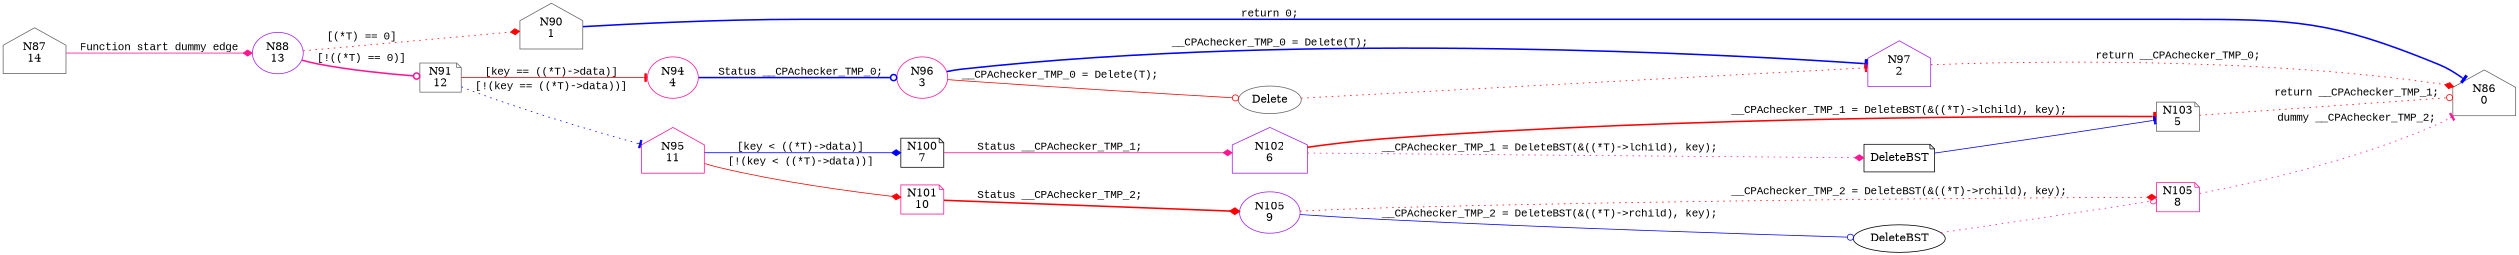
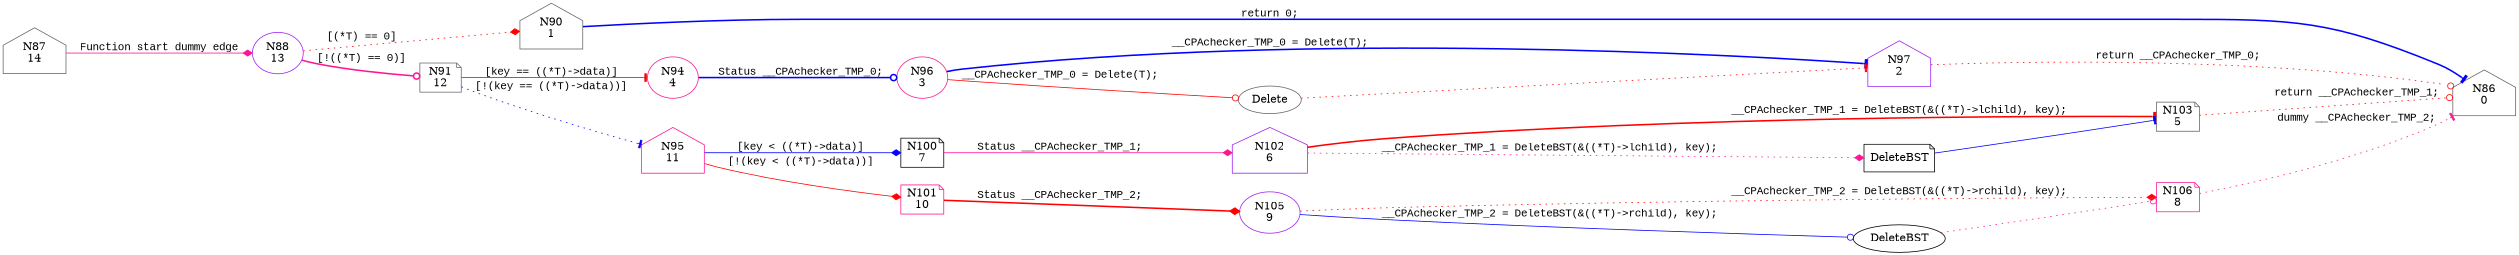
edge "N97 2" -> "N86 0": arrowhead diamond -> odot
node "N105 8": label "N105 8" -> "N106 8"
